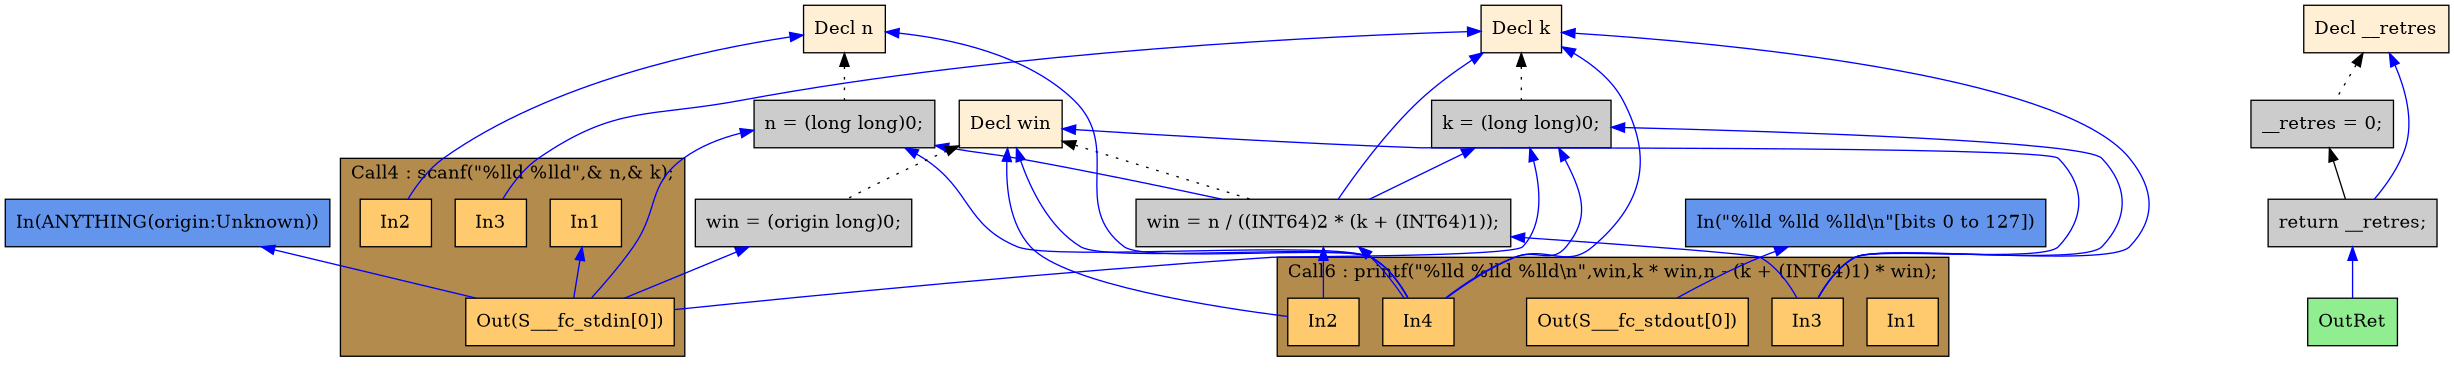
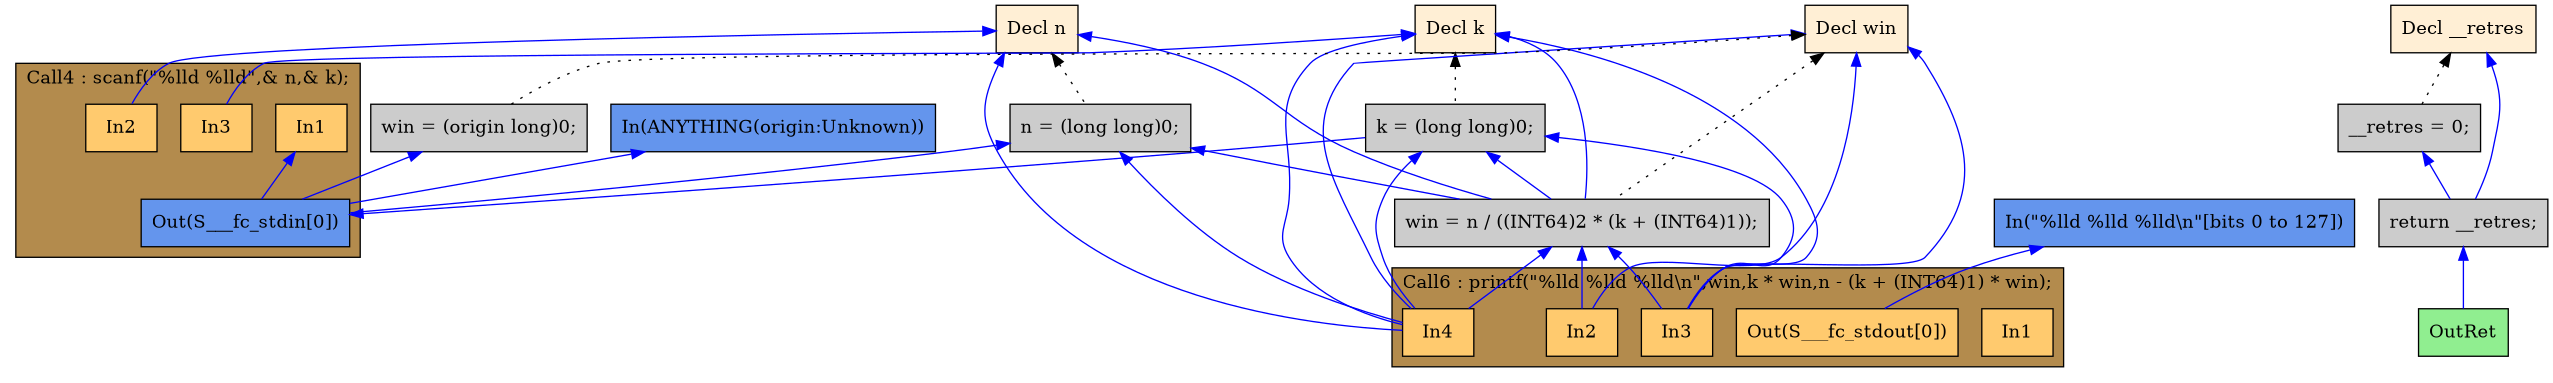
edge "win = n / ((INT64)2 * (k + (INT64)1));" -> "Decl n": added
edge "return __retres;" -> "__retres = 0;": color #000000 -> #0000ff
edge "Out(S___fc_stdin[0])" -> "k = (long long)0;": reversed
node "Out(S___fc_stdin[0])": fillcolor #ffca6e -> #6495ed
